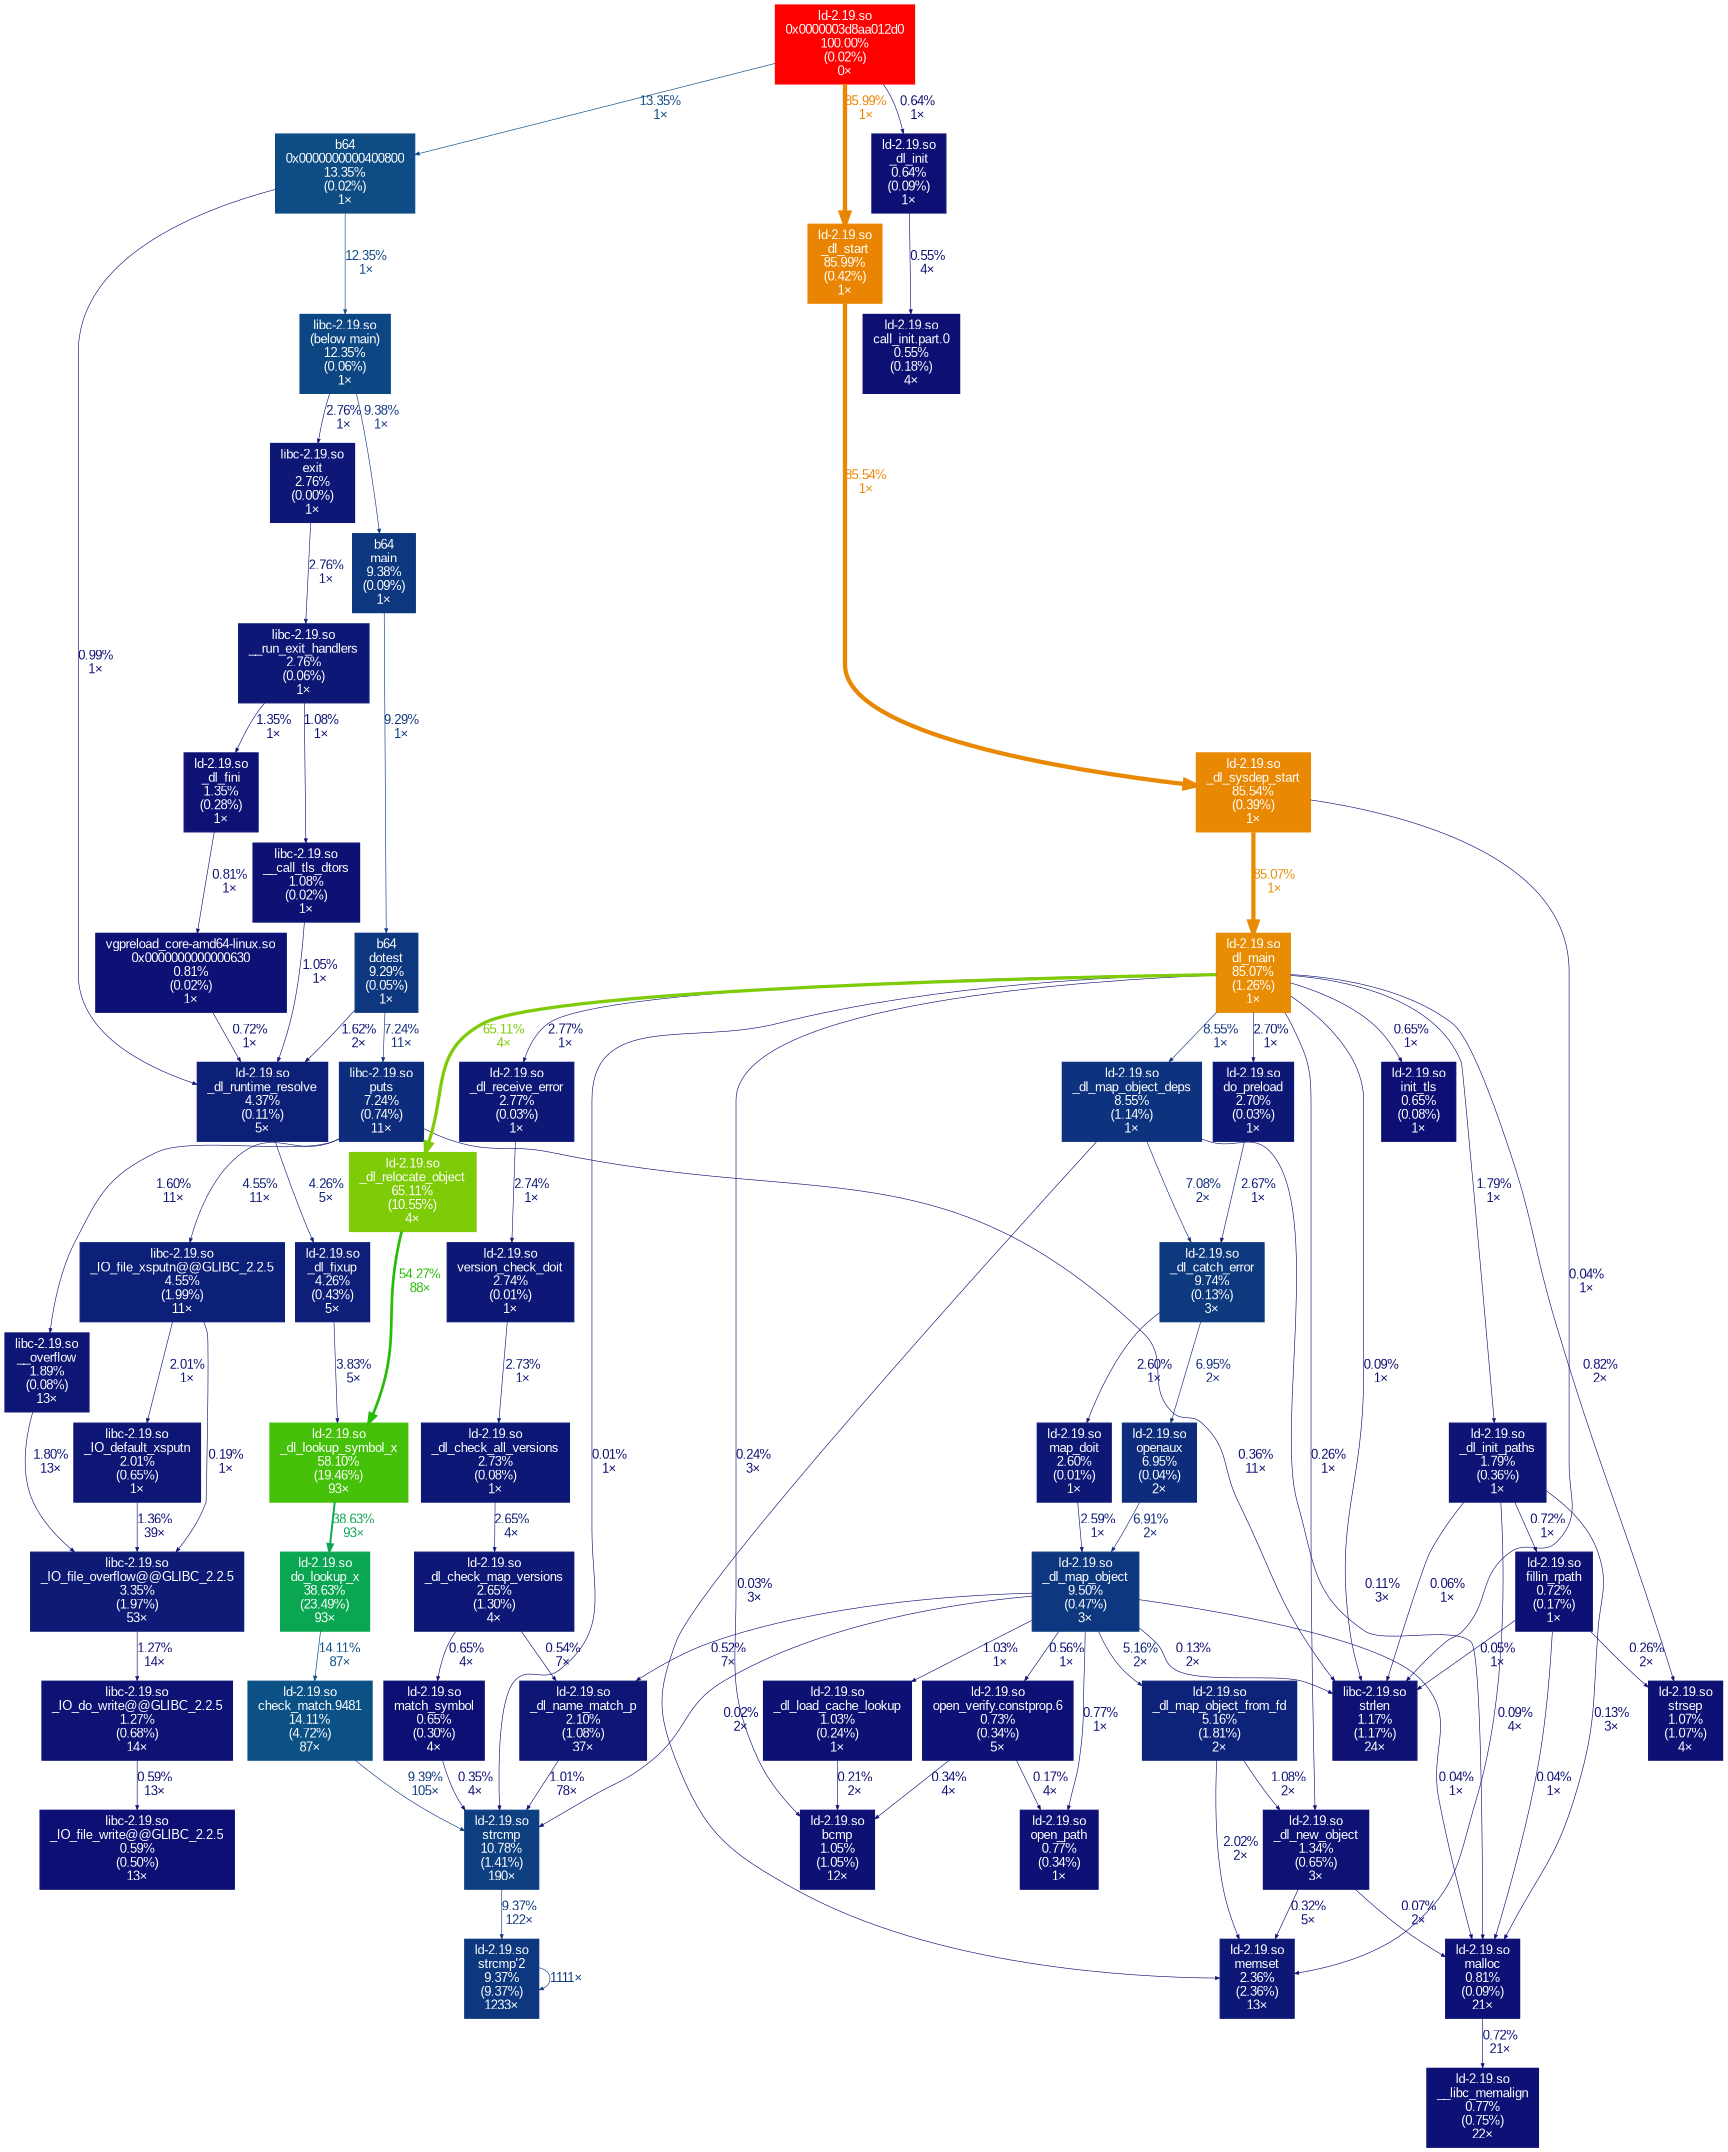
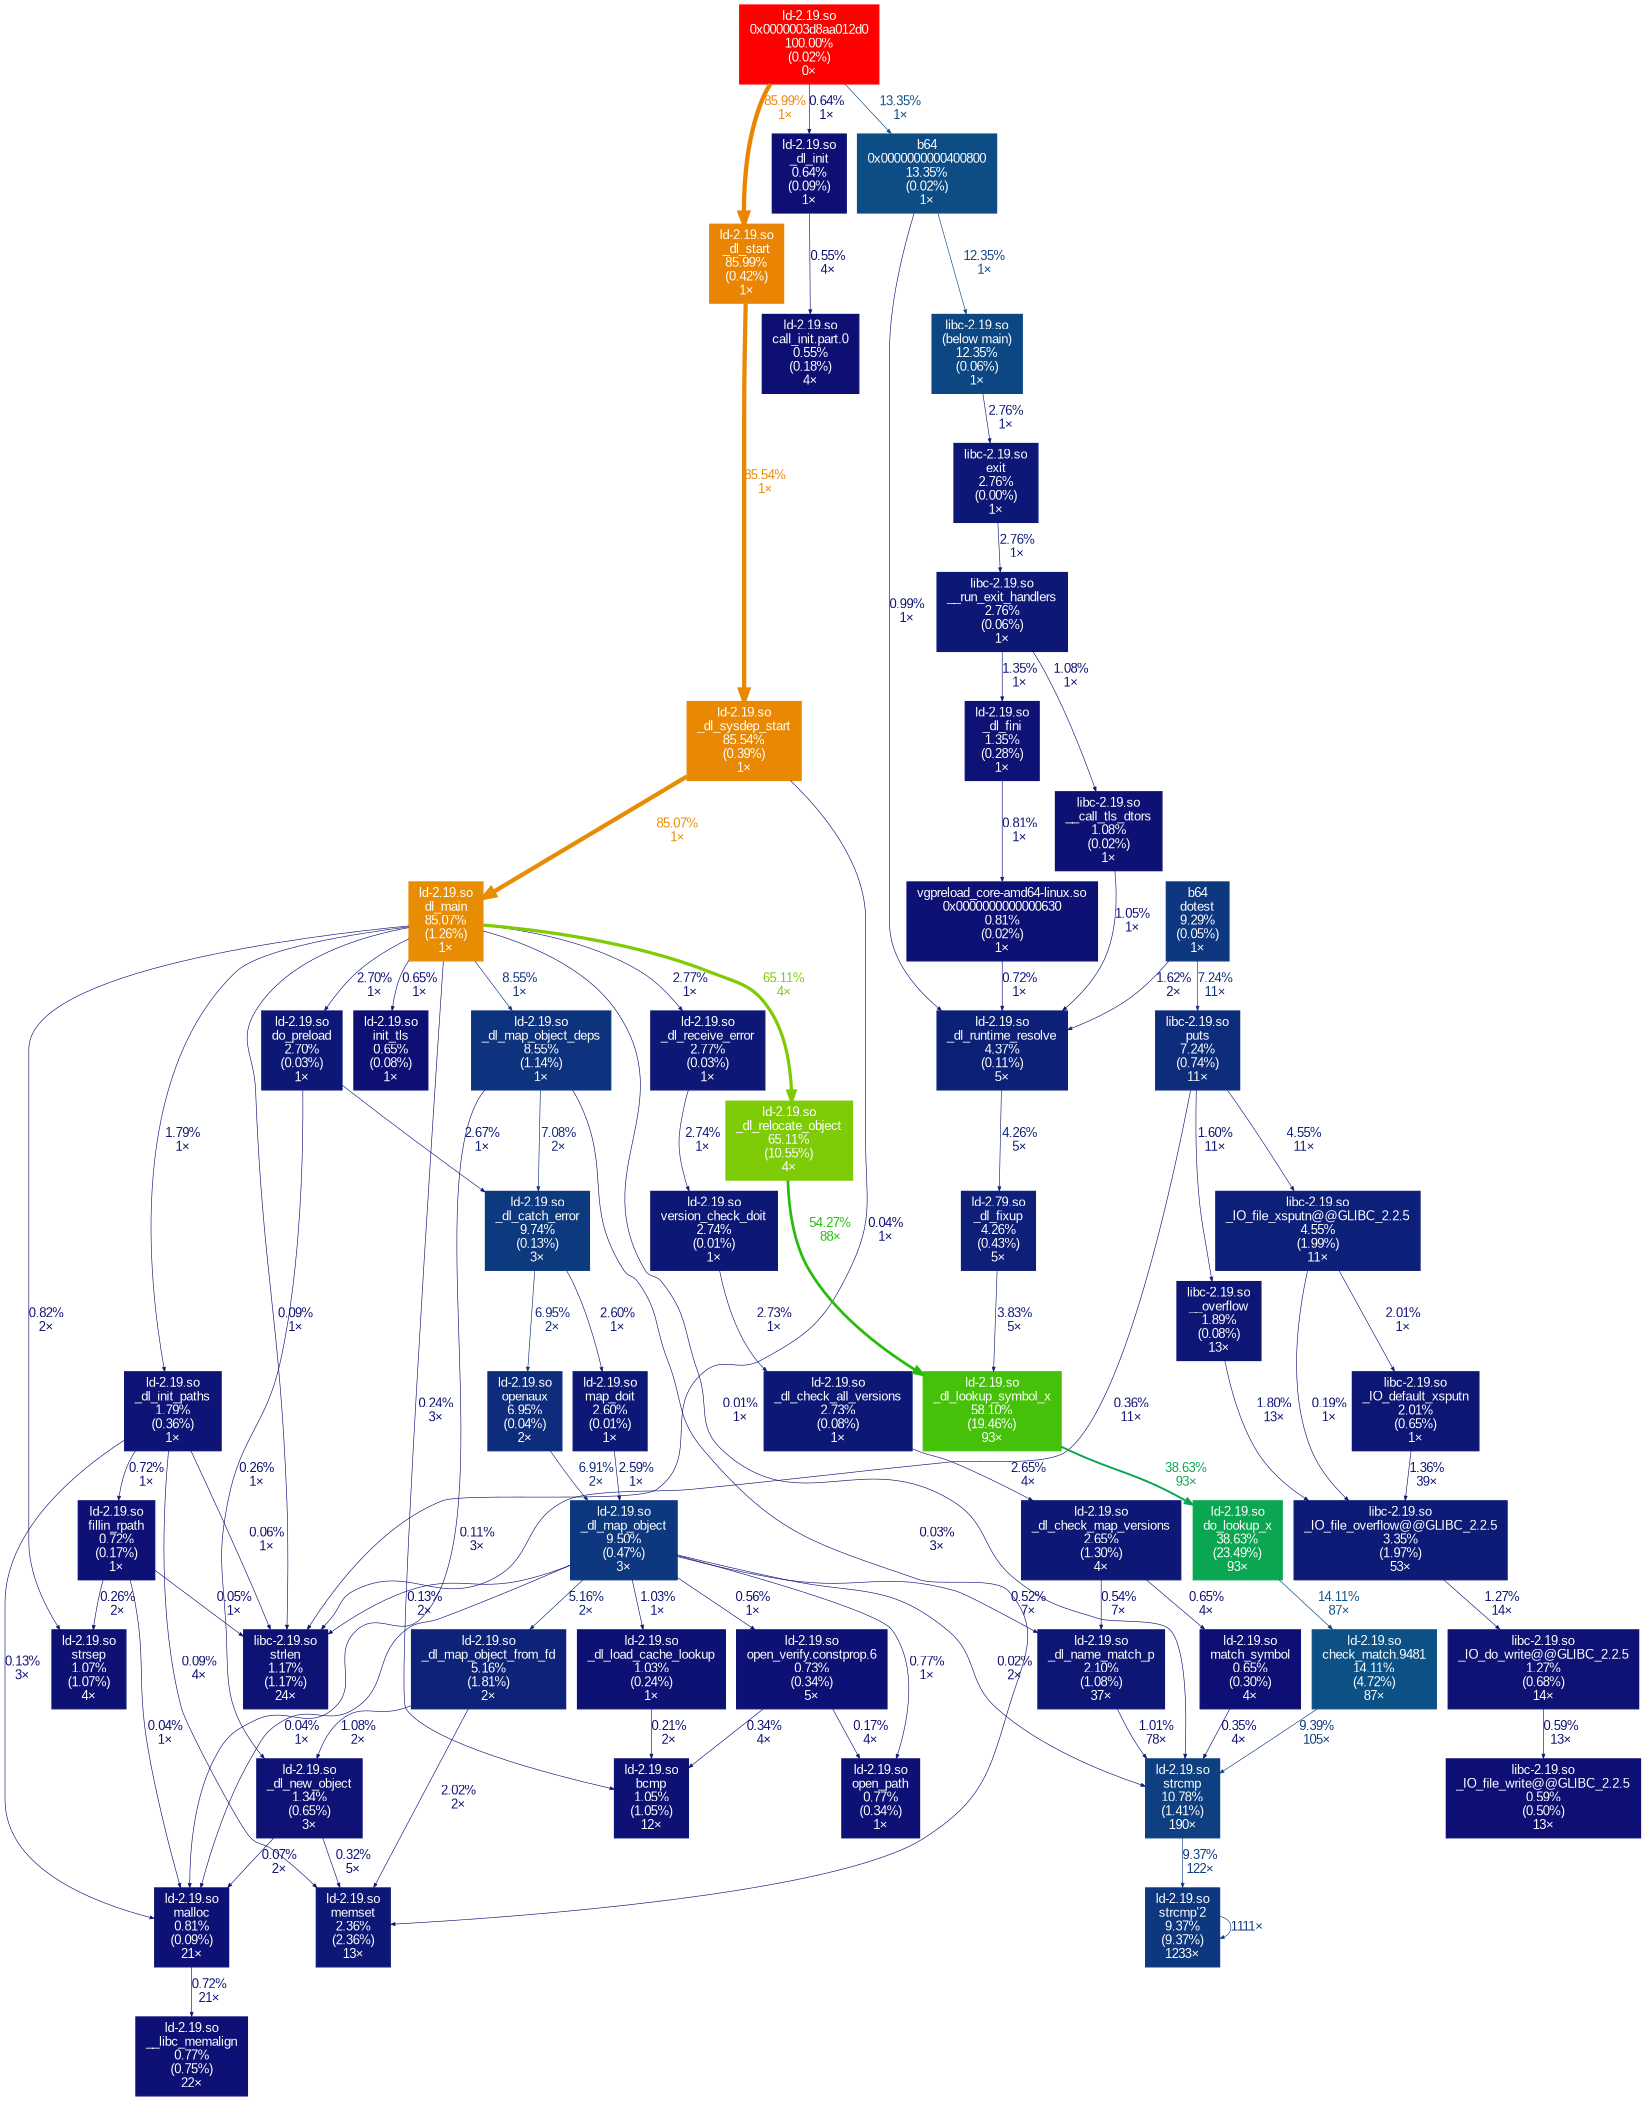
node "b64 main 9.38% (0.09%) 1×": removed
node "ld-2.19.so _dl_fixup 4.26% (0.43%) 5×": label "ld-2.19.so _dl_fixup 4.26% (0.43%) 5×" -> "ld-2.79.so _dl_fixup 4.26% (0.43%) 5×"
edge "ld-2.19.so dl_main 85.07% (1.26%) 1×" -> "ld-2.19.so _dl_new_object 1.34% (0.65%) 3×": now "ld-2.19.so do_preload 2.70% (0.03%) 1×" -> "ld-2.19.so _dl_new_object 1.34% (0.65%) 3×"
